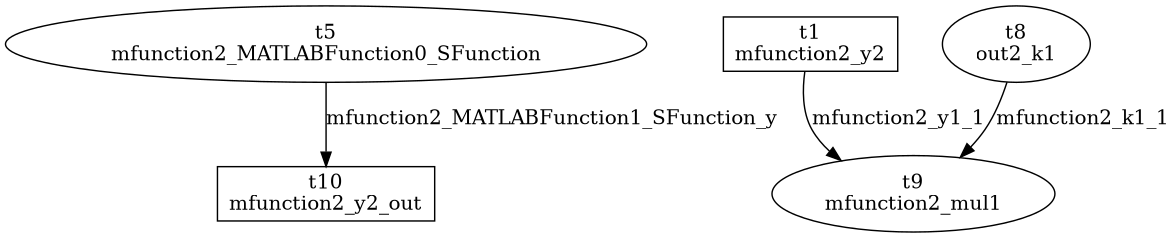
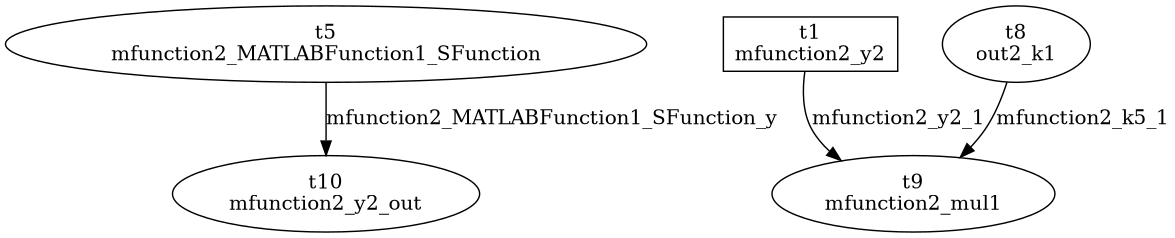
node "t5 mfunction2_MATLABFunction0_SFunction": label "t5 mfunction2_MATLABFunction0_SFunction" -> "t5 mfunction2_MATLABFunction1_SFunction"
edge "t1 mfunction2_y2" -> "t9 mfunction2_mul1": label "mfunction2_y1_1" -> "mfunction2_y2_1"
edge "t8 out2_k1" -> "t9 mfunction2_mul1": label "mfunction2_k1_1" -> "mfunction2_k5_1"
node "t10 mfunction2_y2_out": shape box -> ellipse
